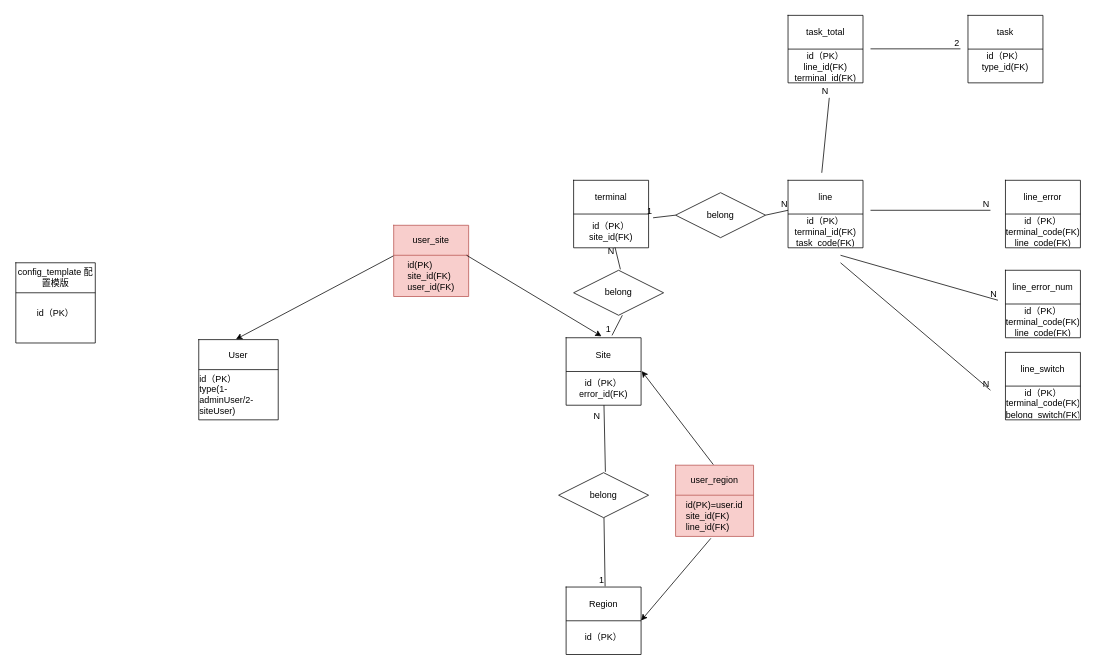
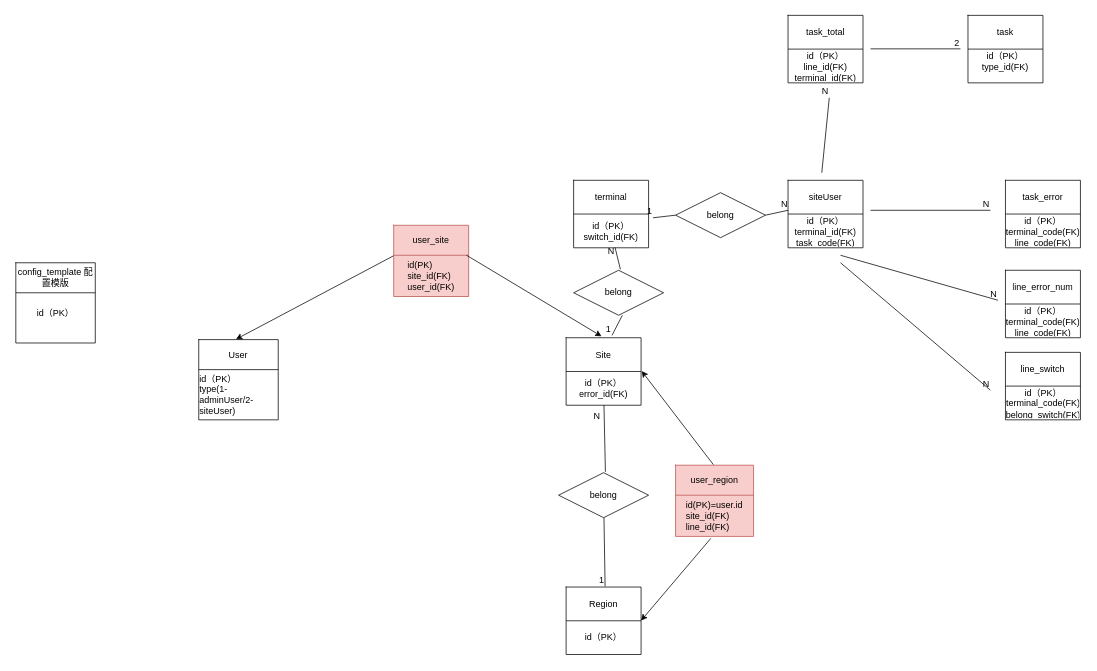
node "line": label "line" -> "siteUser"
node "line_error": label "line_error" -> "task_error"
node "id（PK） site_id(FK)": label "id（PK） site_id(FK)" -> "id（PK） switch_id(FK)"
